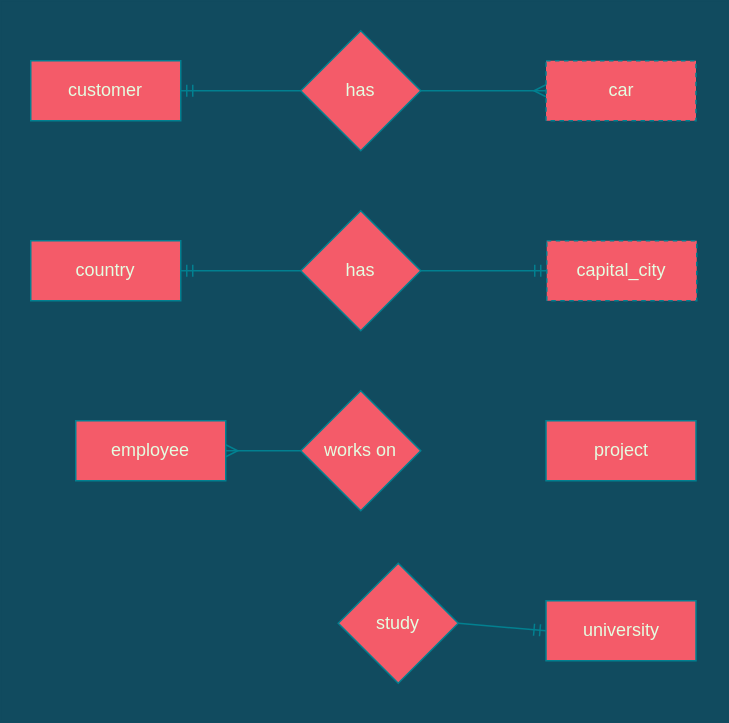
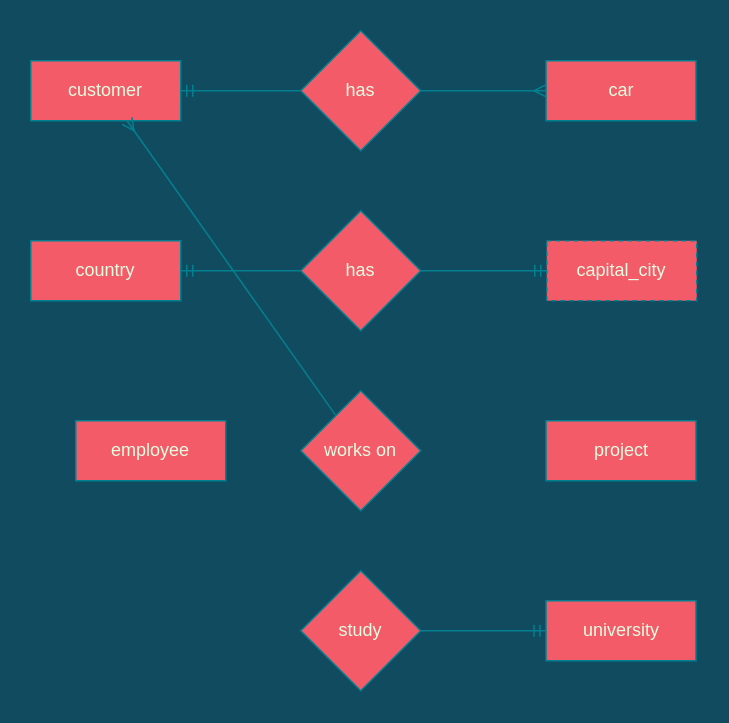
node "car": style dashed -> solid
edge "works on" -> "employee": now "works on" -> "customer"
node "study": moved (398, 623) -> (361, 631)
